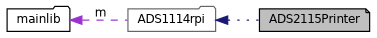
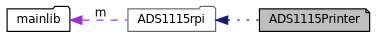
node "ADS1114rpi": label "ADS1114rpi" -> "ADS1115rpi"
node "ADS2115Printer": label "ADS2115Printer" -> "ADS1115Printer"
